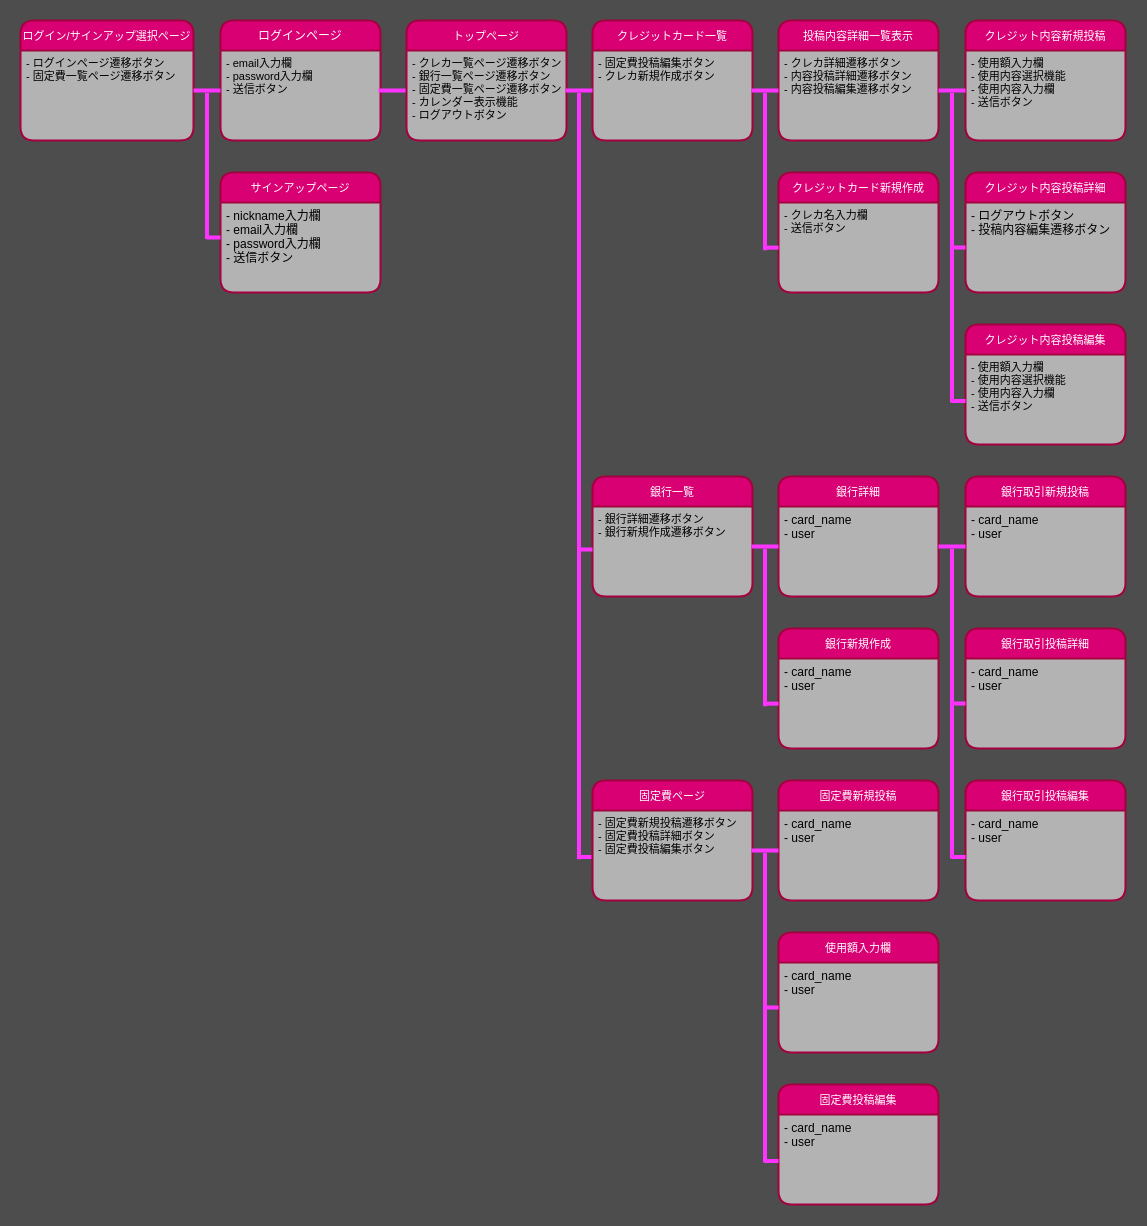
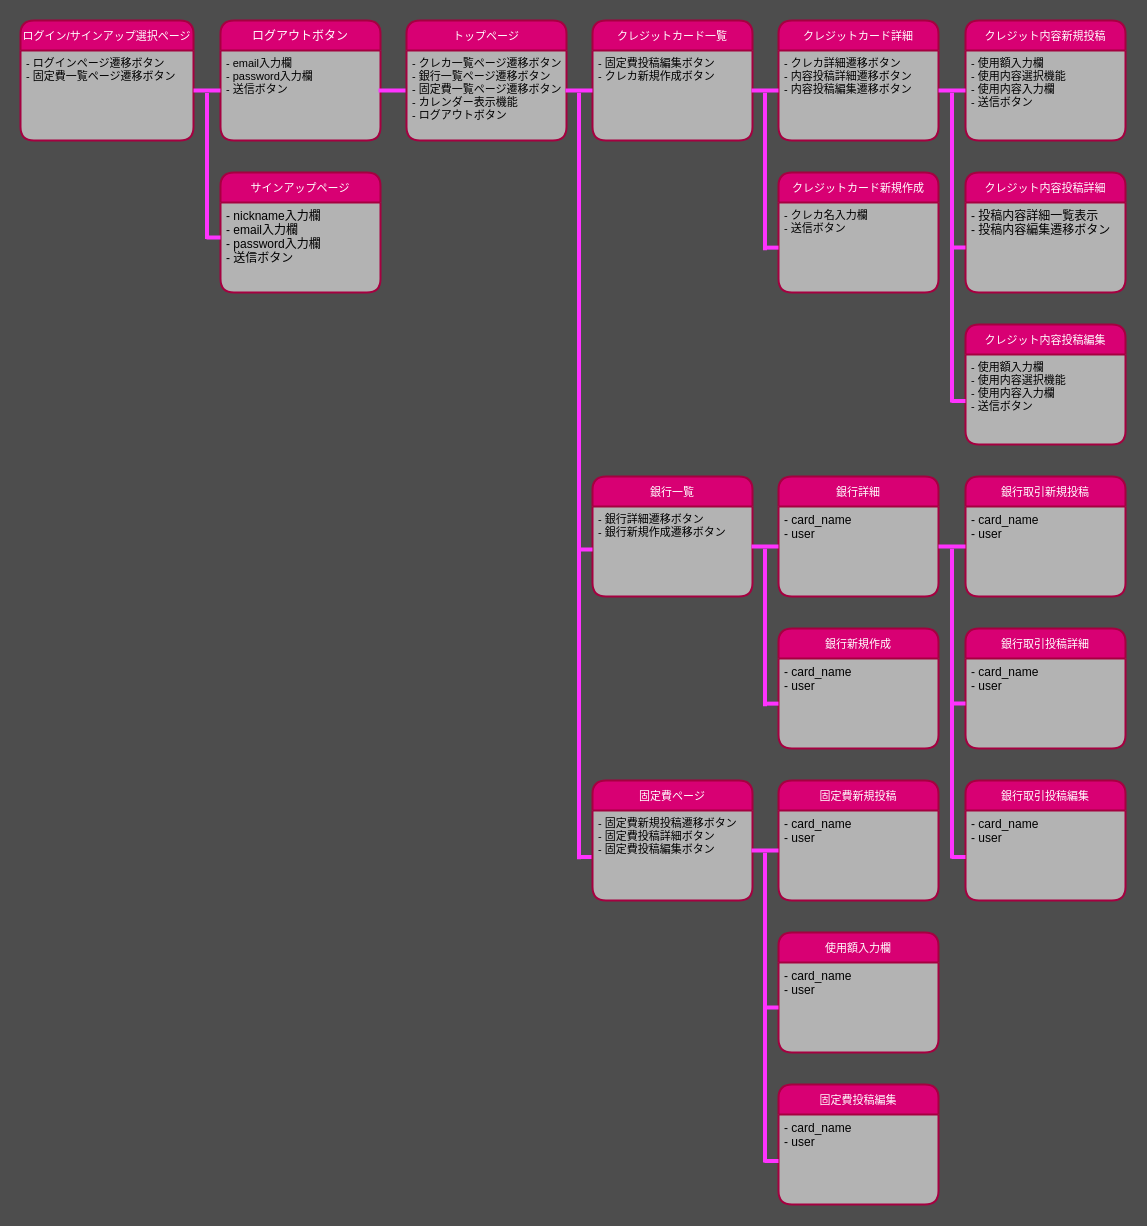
node "ログインページ": label "ログインページ" -> "ログアウトボタン"
node "投稿内容詳細一覧表示": label "投稿内容詳細一覧表示" -> "クレジットカード詳細"
node "- ログアウトボタン - 投稿内容編集遷移ボタン": label "- ログアウトボタン - 投稿内容編集遷移ボタン" -> "- 投稿内容詳細一覧表示 - 投稿内容編集遷移ボタン"
